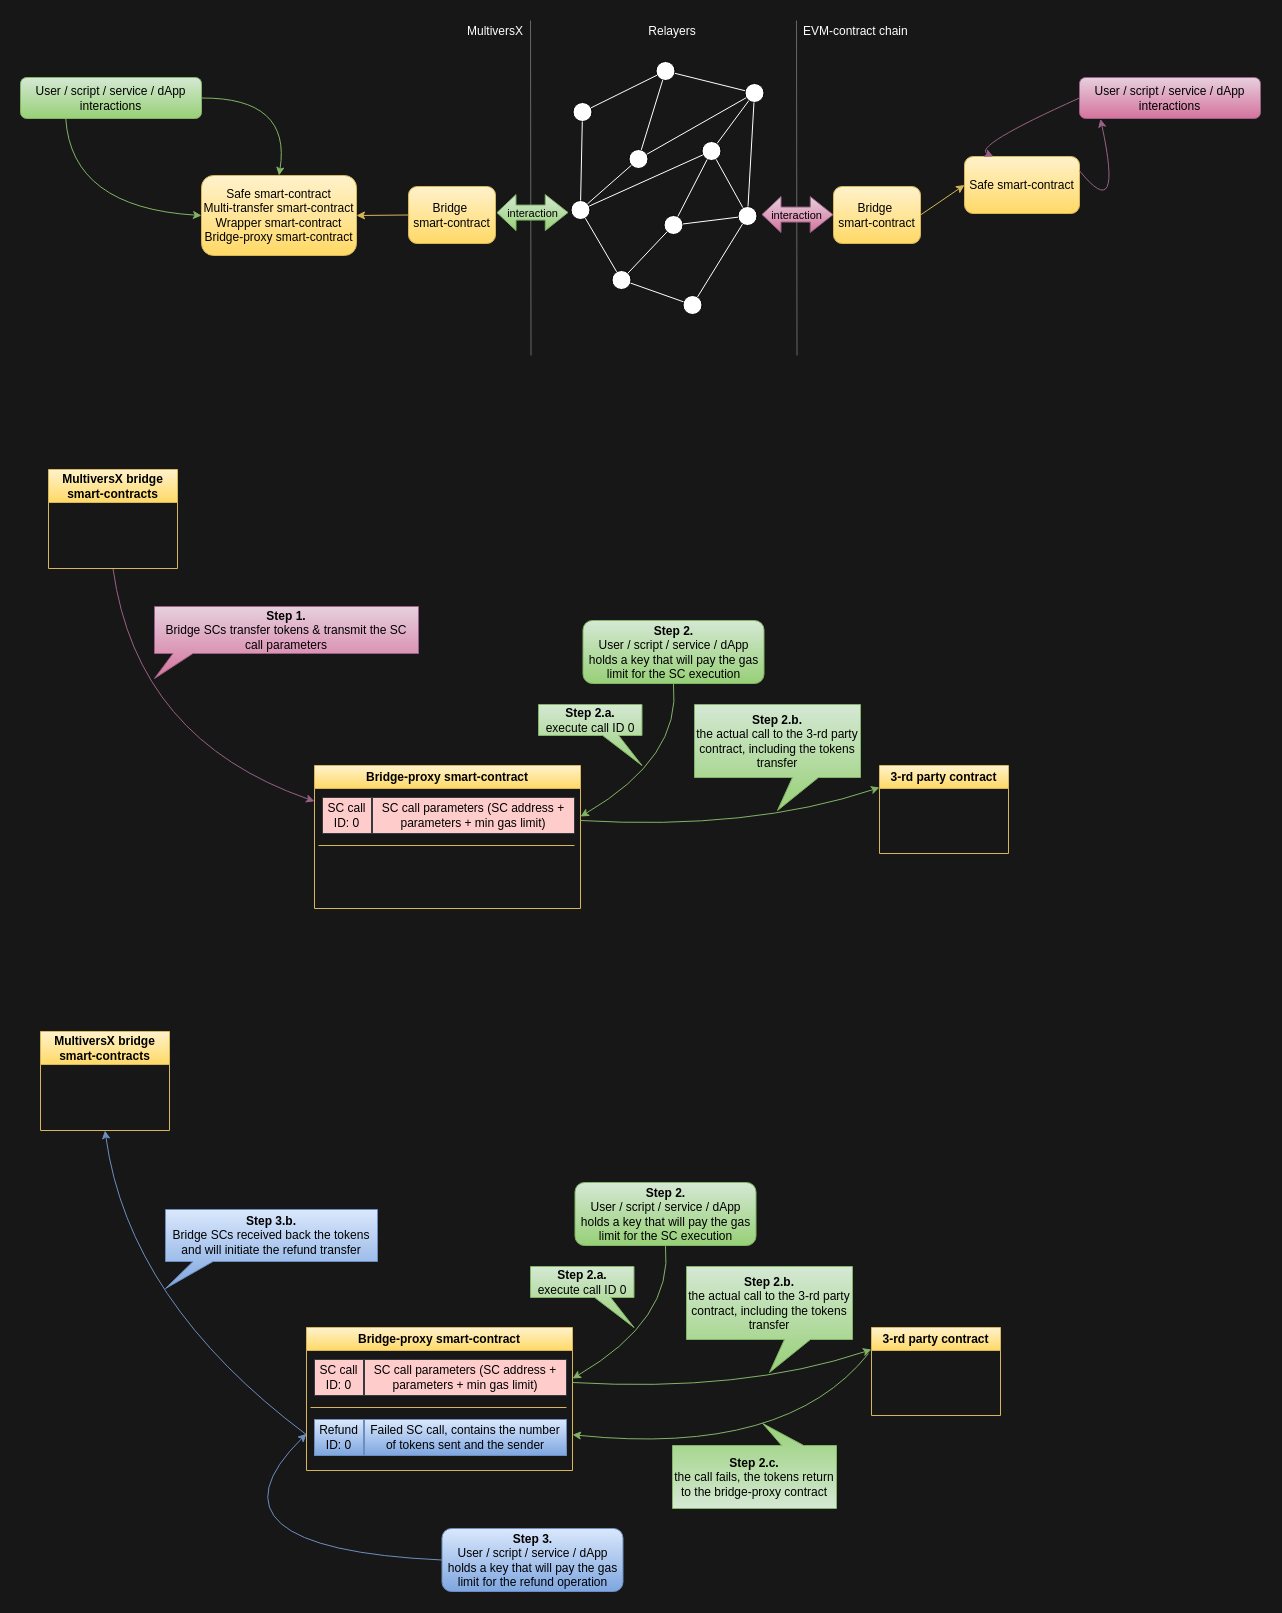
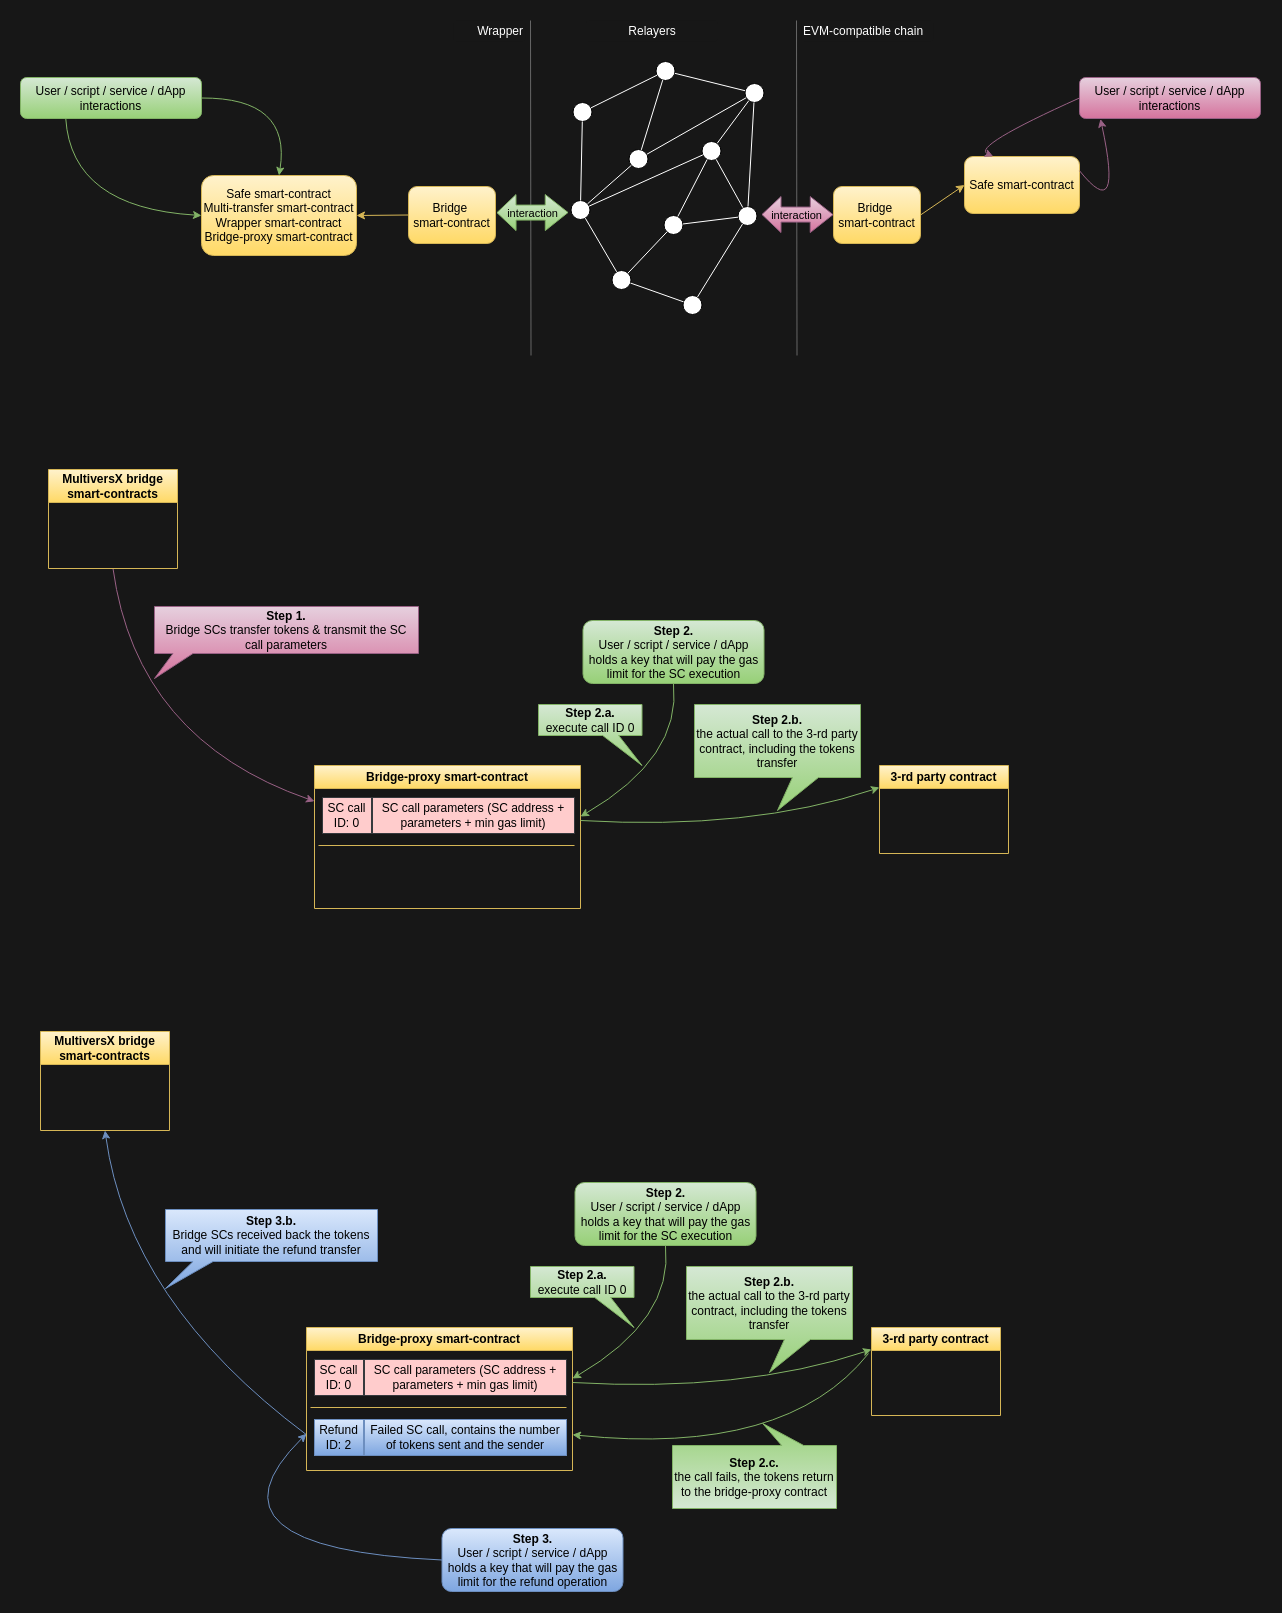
node "Relayers": moved (672, 31) -> (652, 31)
node "MultiversX": label "MultiversX" -> "Wrapper"
node "EVM-contract chain": label "EVM-contract chain" -> "EVM-compatible chain"
node "Refund ID: 0": label "Refund ID: 0" -> "Refund ID: 2"
